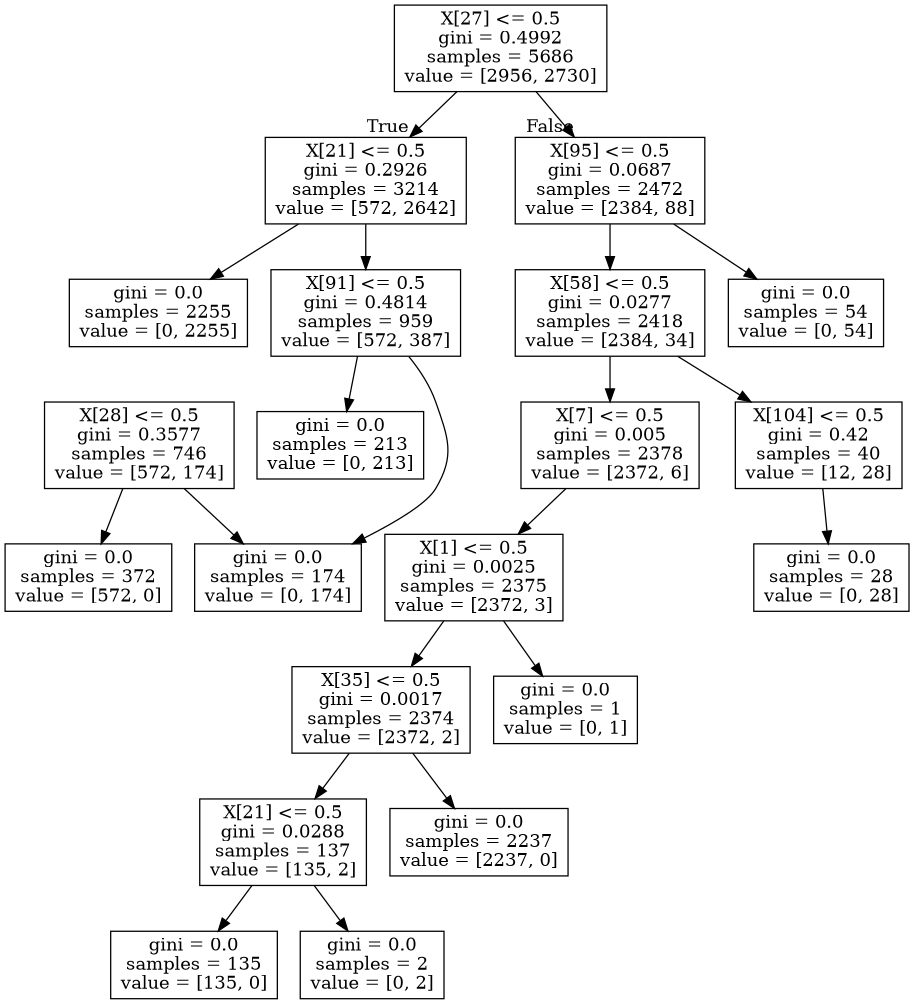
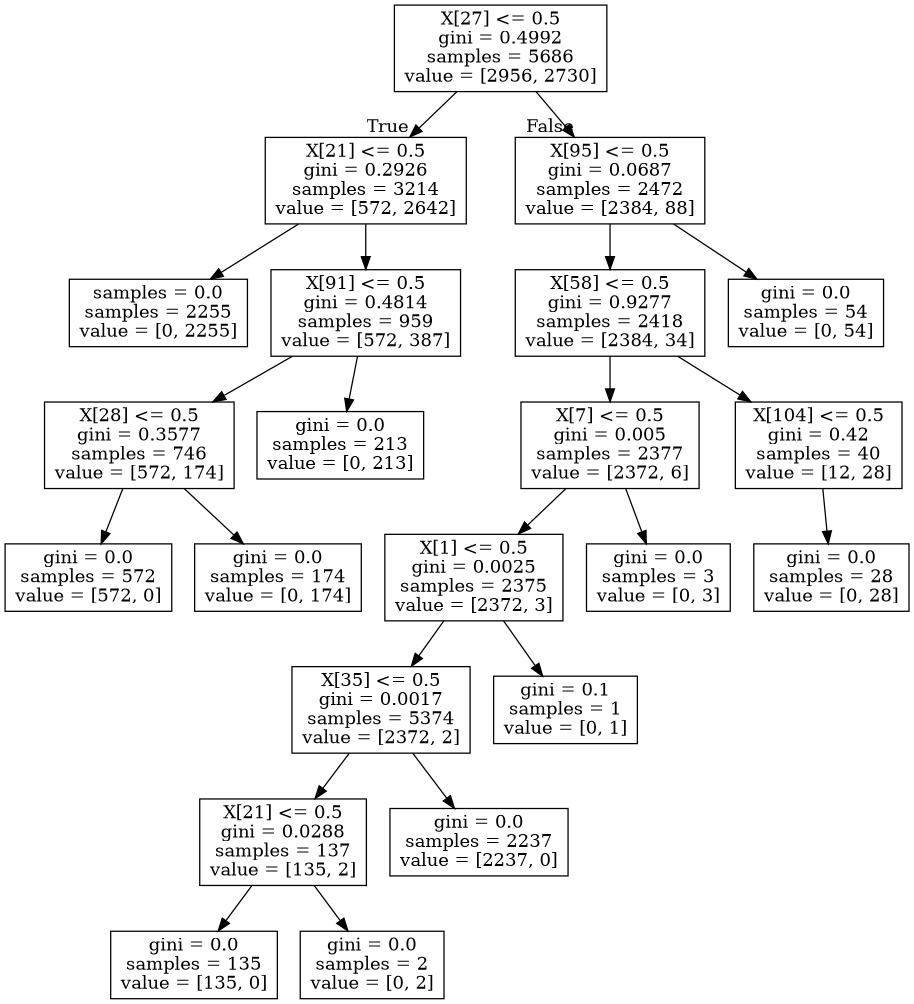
node "gini = 0.0 samples = 2255 value = [0, 2255]": label "gini = 0.0 samples = 2255 value = [0, 2255]" -> "samples = 0.0 samples = 2255 value = [0, 2255]"
node "X[58] <= 0.5 gini = 0.0277 samples = 2418 value = [2384, 34]": label "X[58] <= 0.5 gini = 0.0277 samples = 2418 value = [2384, 34]" -> "X[58] <= 0.5 gini = 0.9277 samples = 2418 value = [2384, 34]"
node "X[7] <= 0.5 gini = 0.005 samples = 2378 value = [2372, 6]": label "X[7] <= 0.5 gini = 0.005 samples = 2378 value = [2372, 6]" -> "X[7] <= 0.5 gini = 0.005 samples = 2377 value = [2372, 6]"
edge "X[91] <= 0.5 gini = 0.4814 samples = 959 value = [572, 387]" -> "gini = 0.0 samples = 174 value = [0, 174]": now "X[91] <= 0.5 gini = 0.4814 samples = 959 value = [572, 387]" -> "X[28] <= 0.5 gini = 0.3577 samples = 746 value = [572, 174]"
node "gini = 0.0 samples = 372 value = [572, 0]": label "gini = 0.0 samples = 372 value = [572, 0]" -> "gini = 0.0 samples = 572 value = [572, 0]"
node "gini = 0.0 samples = 3 value = [0, 3]": added
node "X[35] <= 0.5 gini = 0.0017 samples = 2374 value = [2372, 2]": label "X[35] <= 0.5 gini = 0.0017 samples = 2374 value = [2372, 2]" -> "X[35] <= 0.5 gini = 0.0017 samples = 5374 value = [2372, 2]"
node "gini = 0.0 samples = 1 value = [0, 1]": label "gini = 0.0 samples = 1 value = [0, 1]" -> "gini = 0.1 samples = 1 value = [0, 1]"
